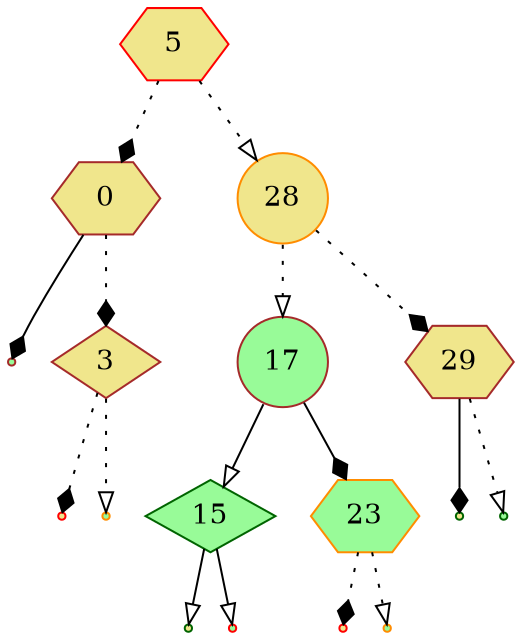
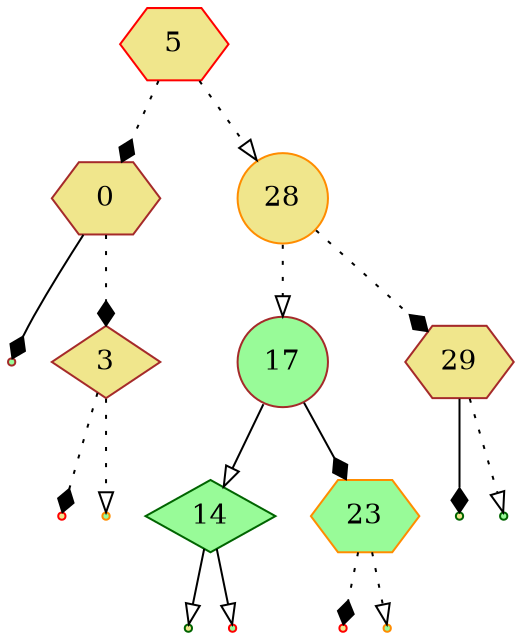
node "15": label "15" -> "14"
